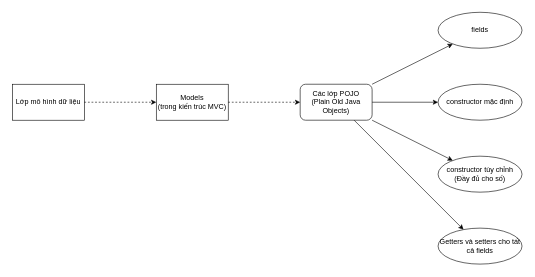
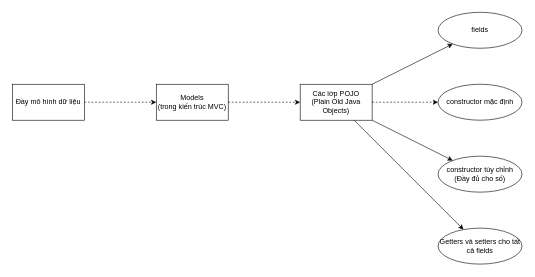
node "Lớp mô hình dữ liệu": label "Lớp mô hình dữ liệu" -> "Đầy mô hình dữ liệu"
node "Các lớp POJO (Plain Old Java Objects)": shape rounded rectangle -> rectangle
edge "Các lớp POJO (Plain Old Java Objects)" -> "constructor mặc định": style solid -> dashed
